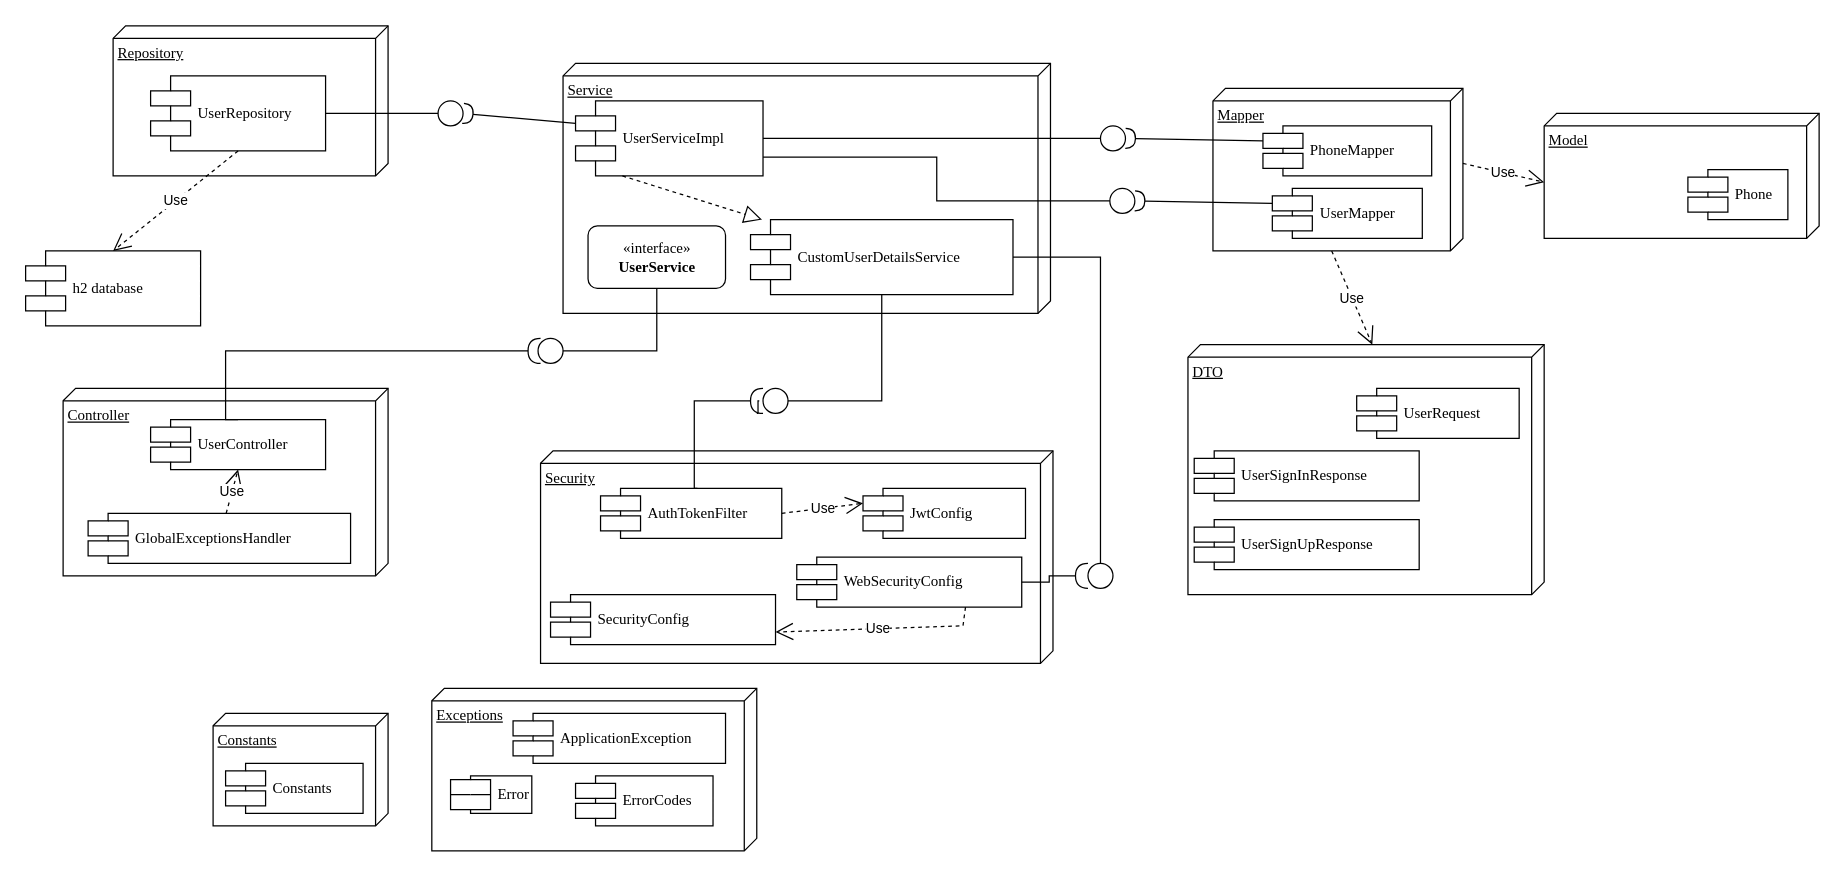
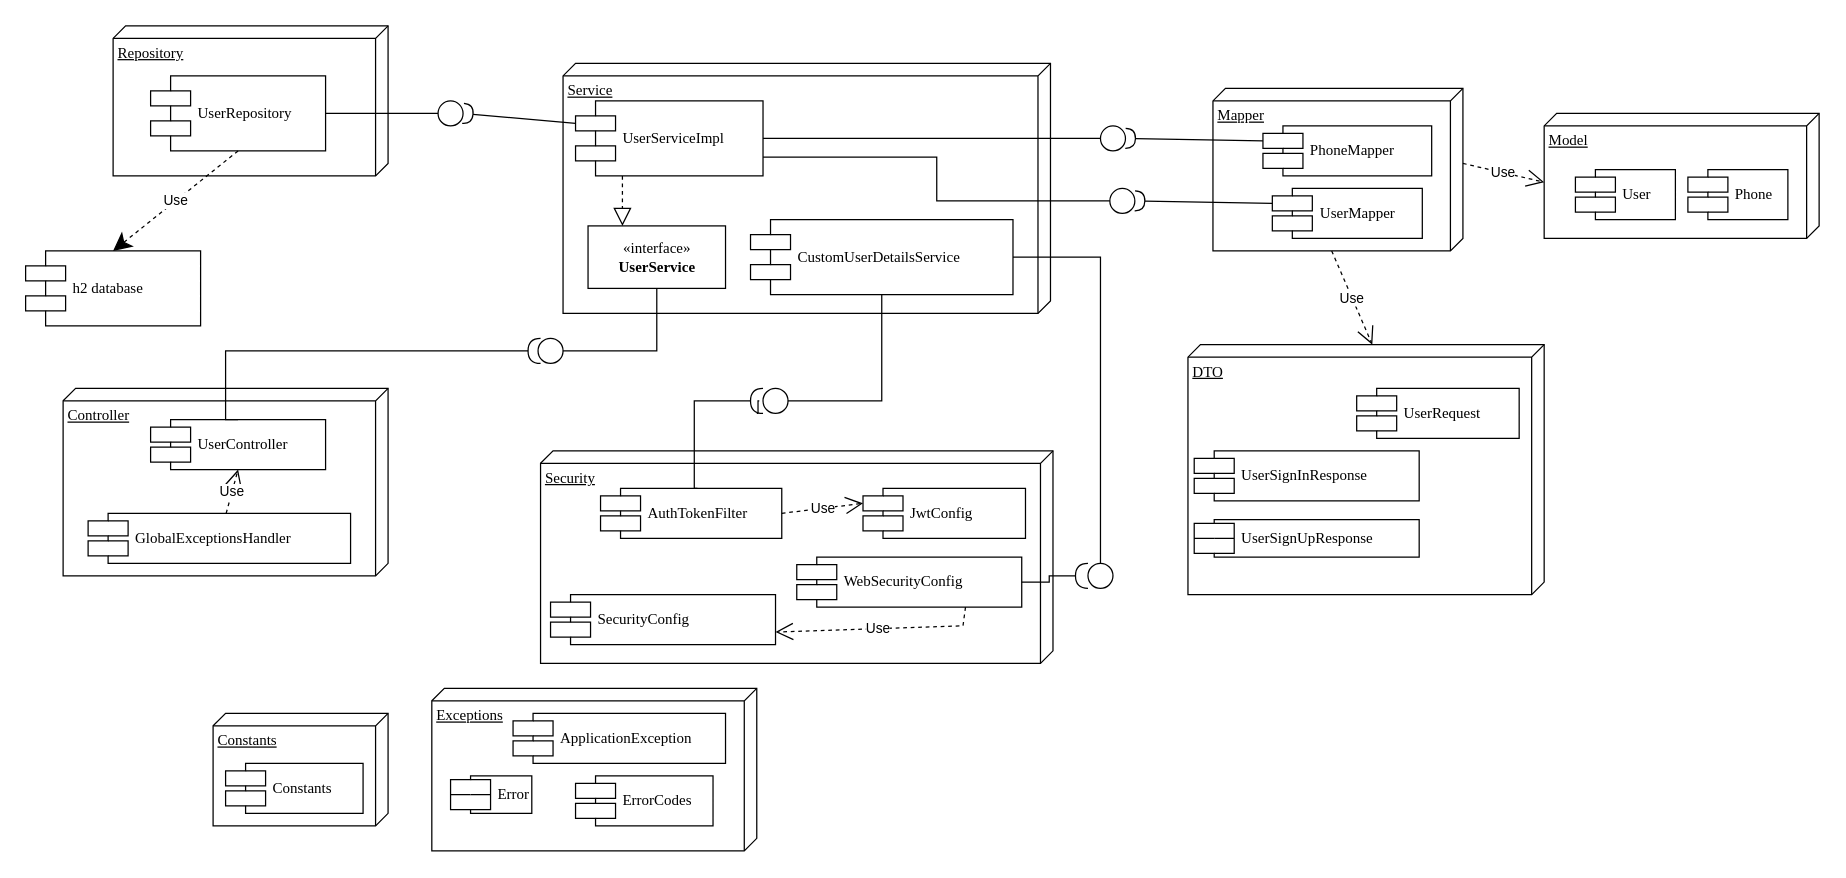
node "User": added
edge "UserServiceImpl" -> "CustomUserDetailsService": now "UserServiceImpl" -> "«interface» UserService"
edge "UserRepository" -> "h2 database": arrowhead open -> classic
node "«interface» UserService": shape rounded rectangle -> rectangle
node "UserSignUpResponse": size 225x50 -> 225x38
